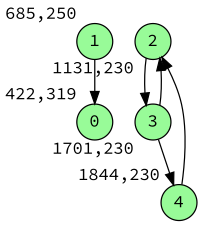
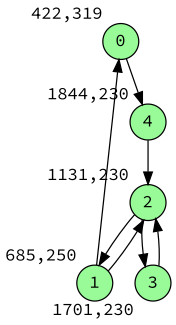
edge "3 1701,230" -> "4 1844,230": now "0 422,319" -> "4 1844,230"
edge "2 1131,230" -> "1 685,250": added
edge "1 685,250" -> "2 1131,230": added
